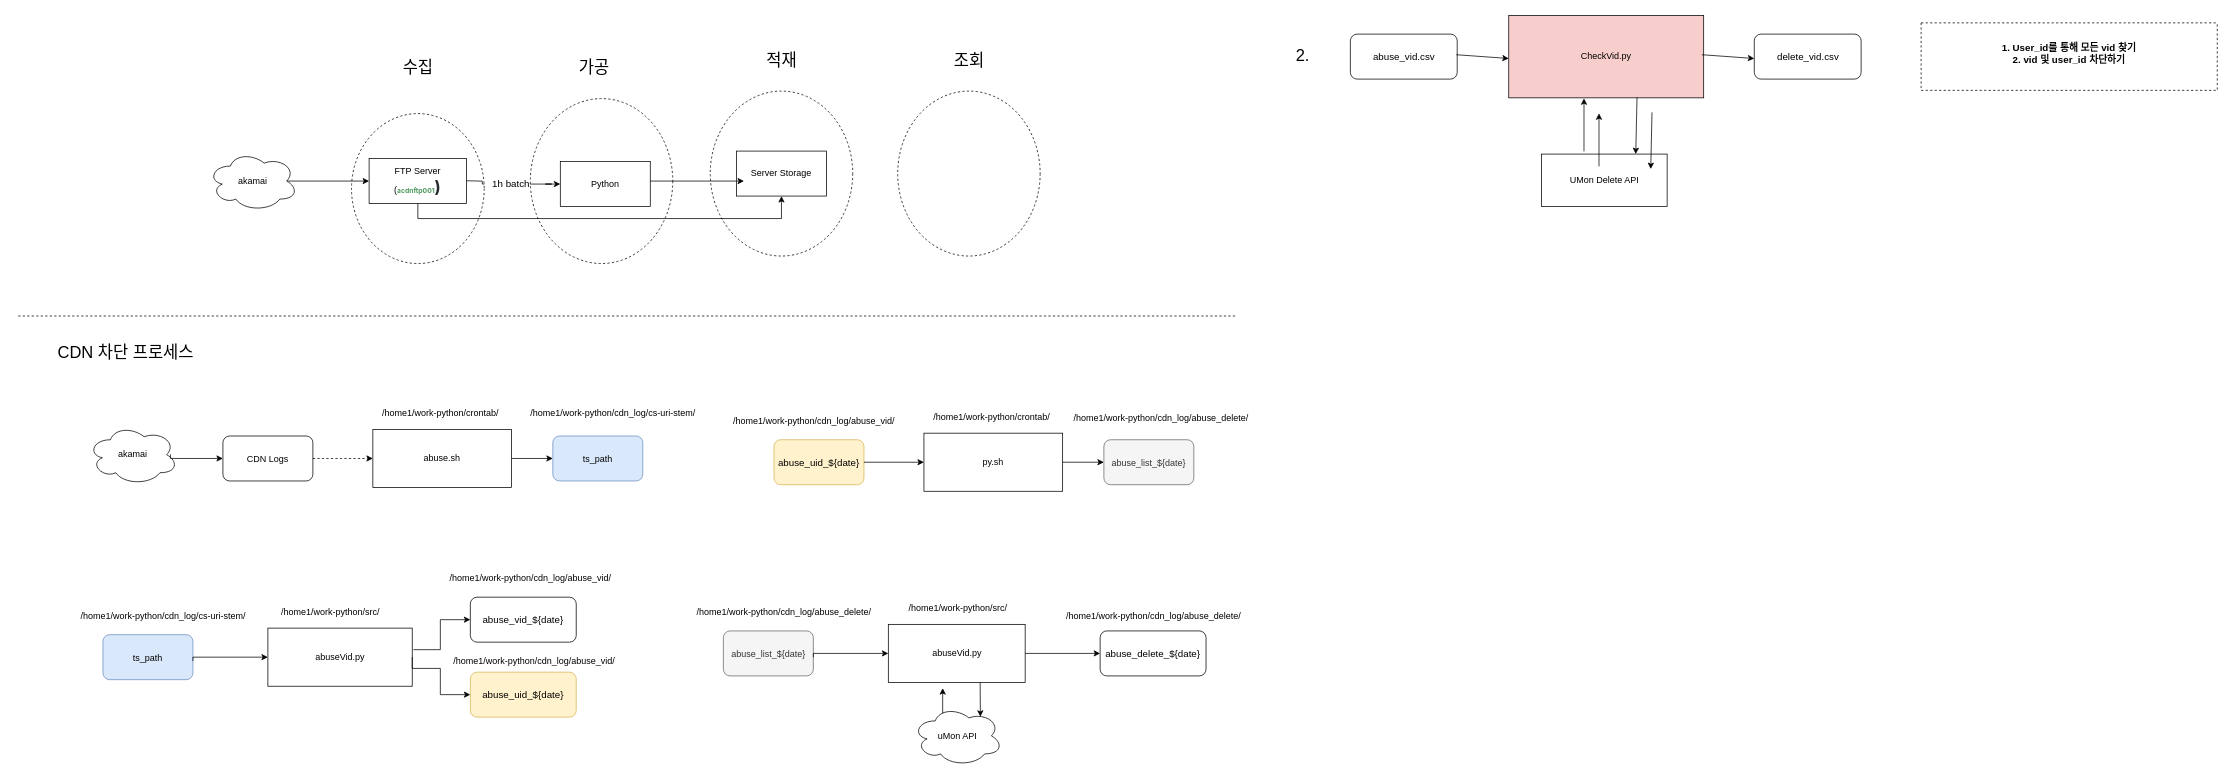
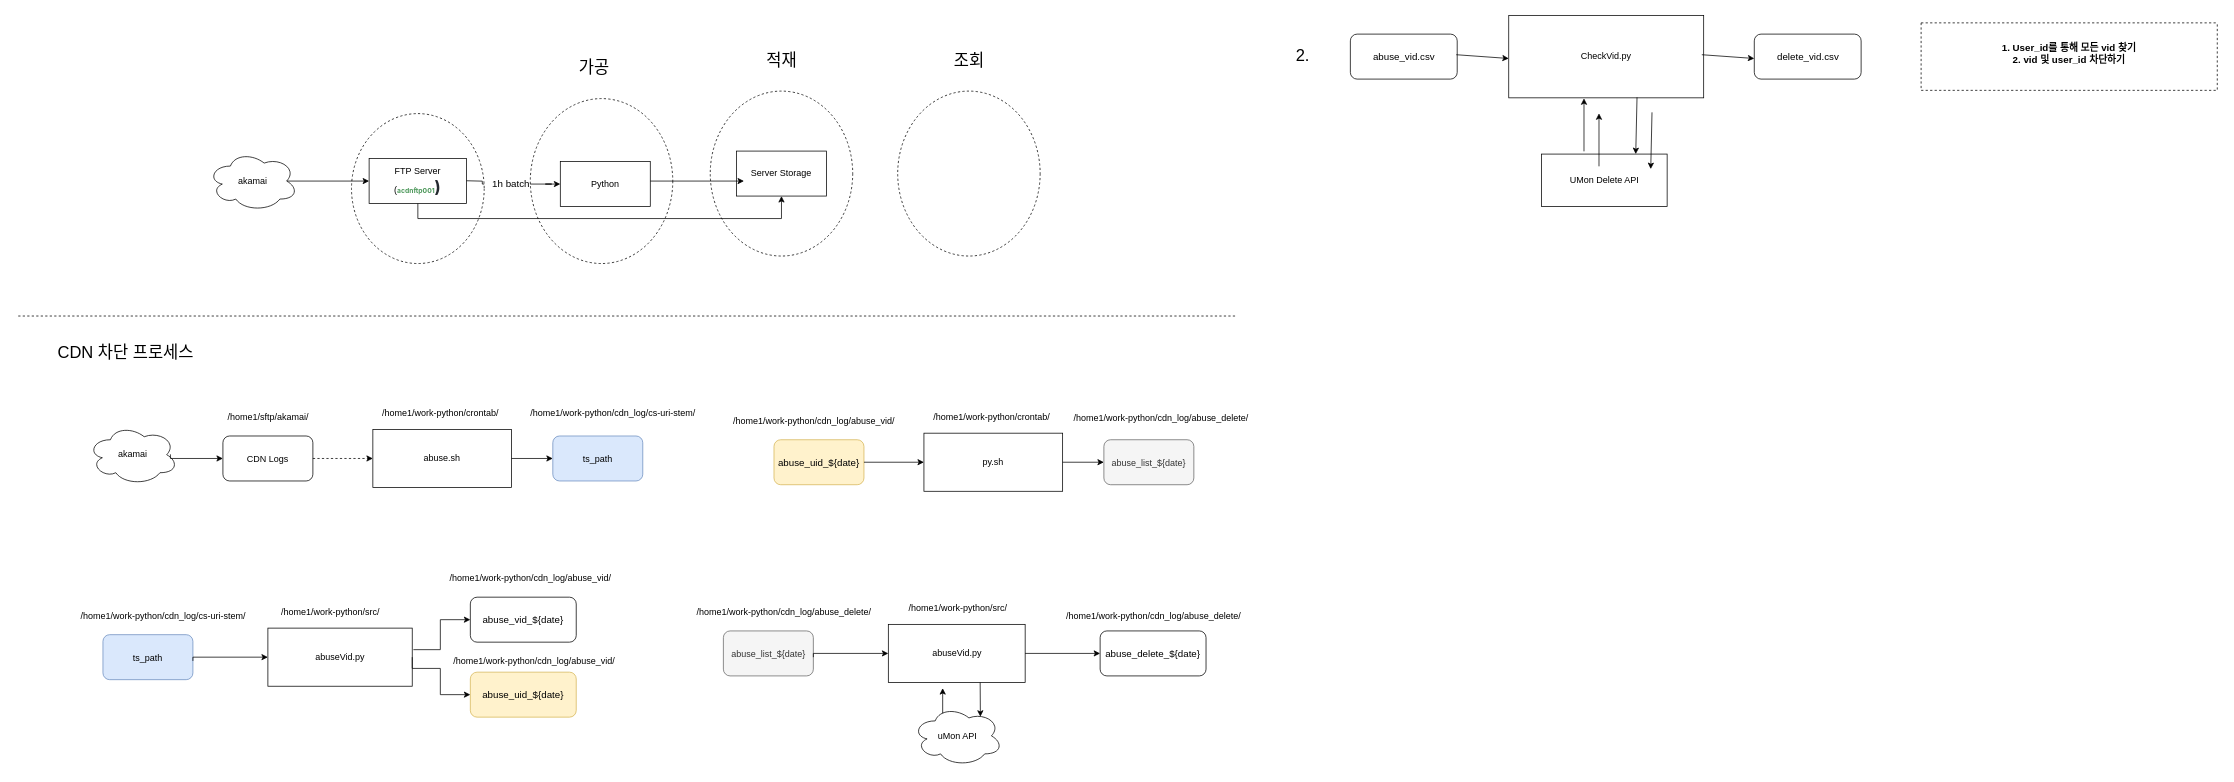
node "CheckVid.py": fillcolor #f8cecc -> #ffffff
node "수집": removed
node "/home1/sftp/akamai/": added
